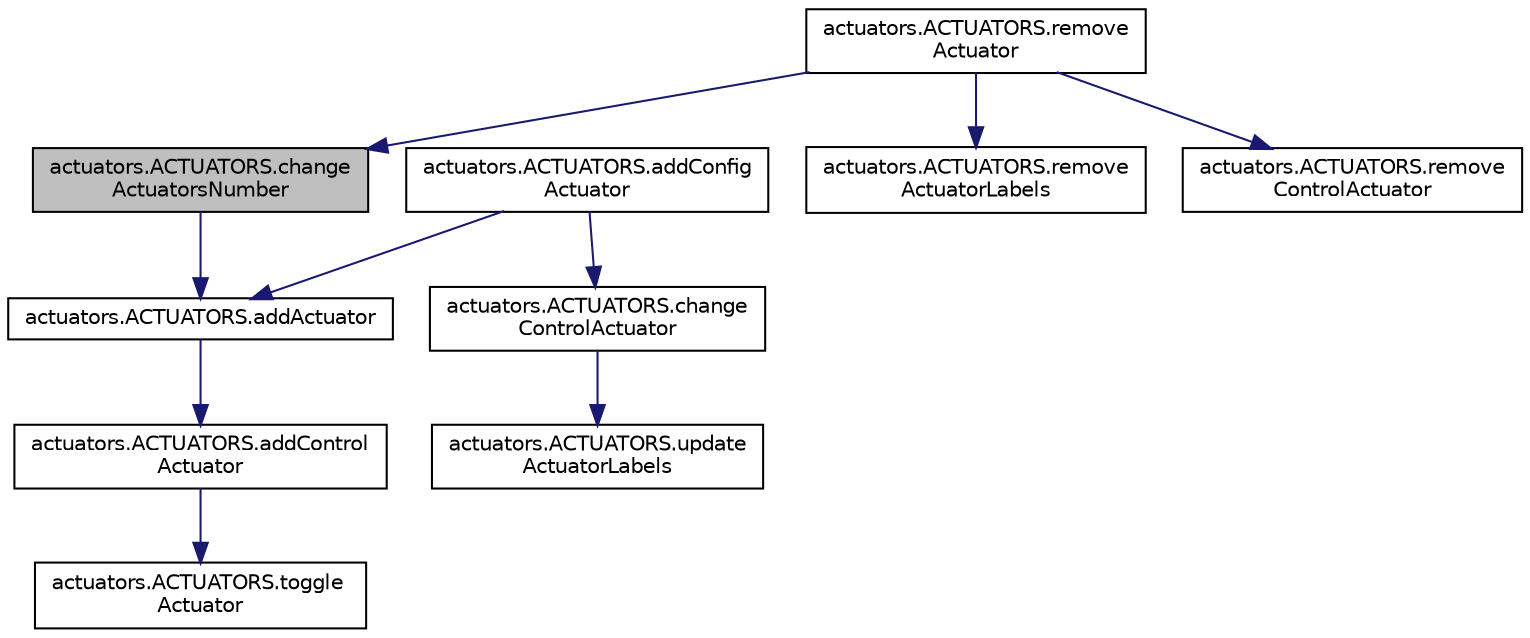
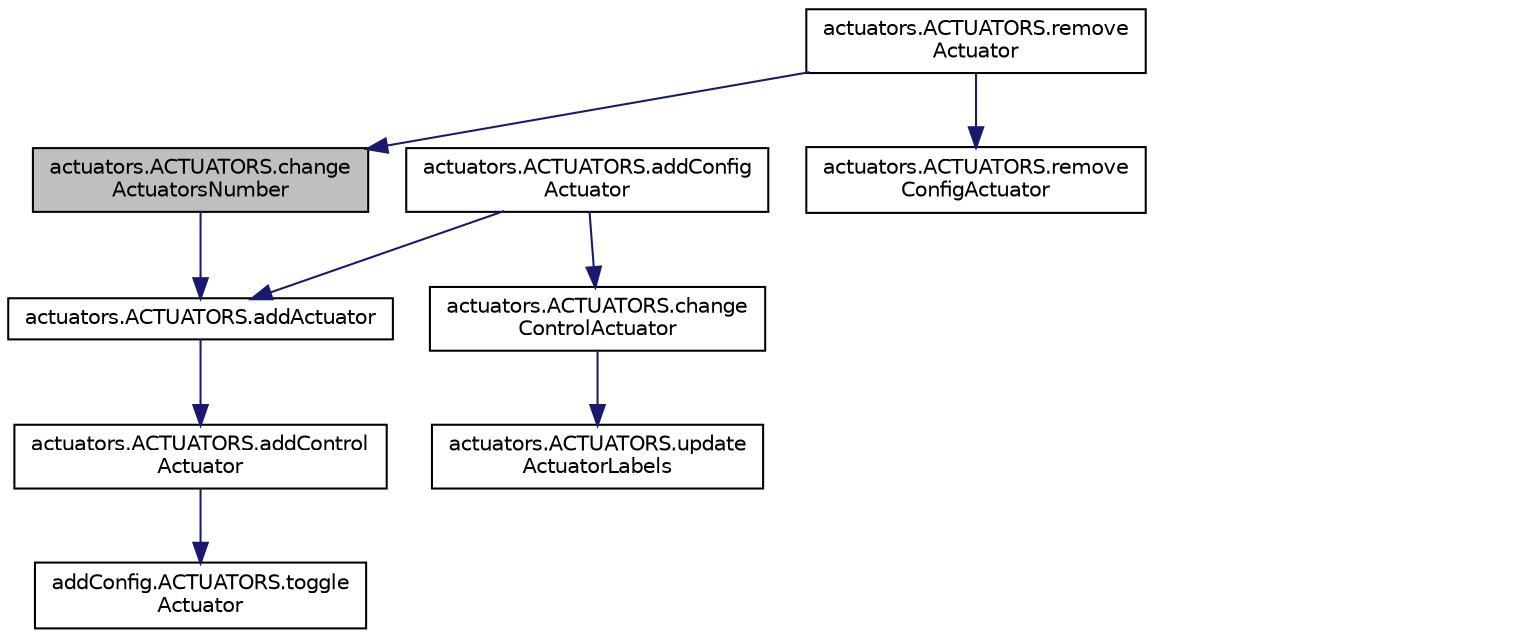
node "actuators.ACTUATORS.remove ActuatorLabels": label "actuators.ACTUATORS.remove ActuatorLabels" -> "actuators.ACTUATORS.remove ConfigActuator"
node "actuators.ACTUATORS.remove ControlActuator": removed
node "actuators.ACTUATORS.toggle Actuator": label "actuators.ACTUATORS.toggle Actuator" -> "addConfig.ACTUATORS.toggle Actuator"
